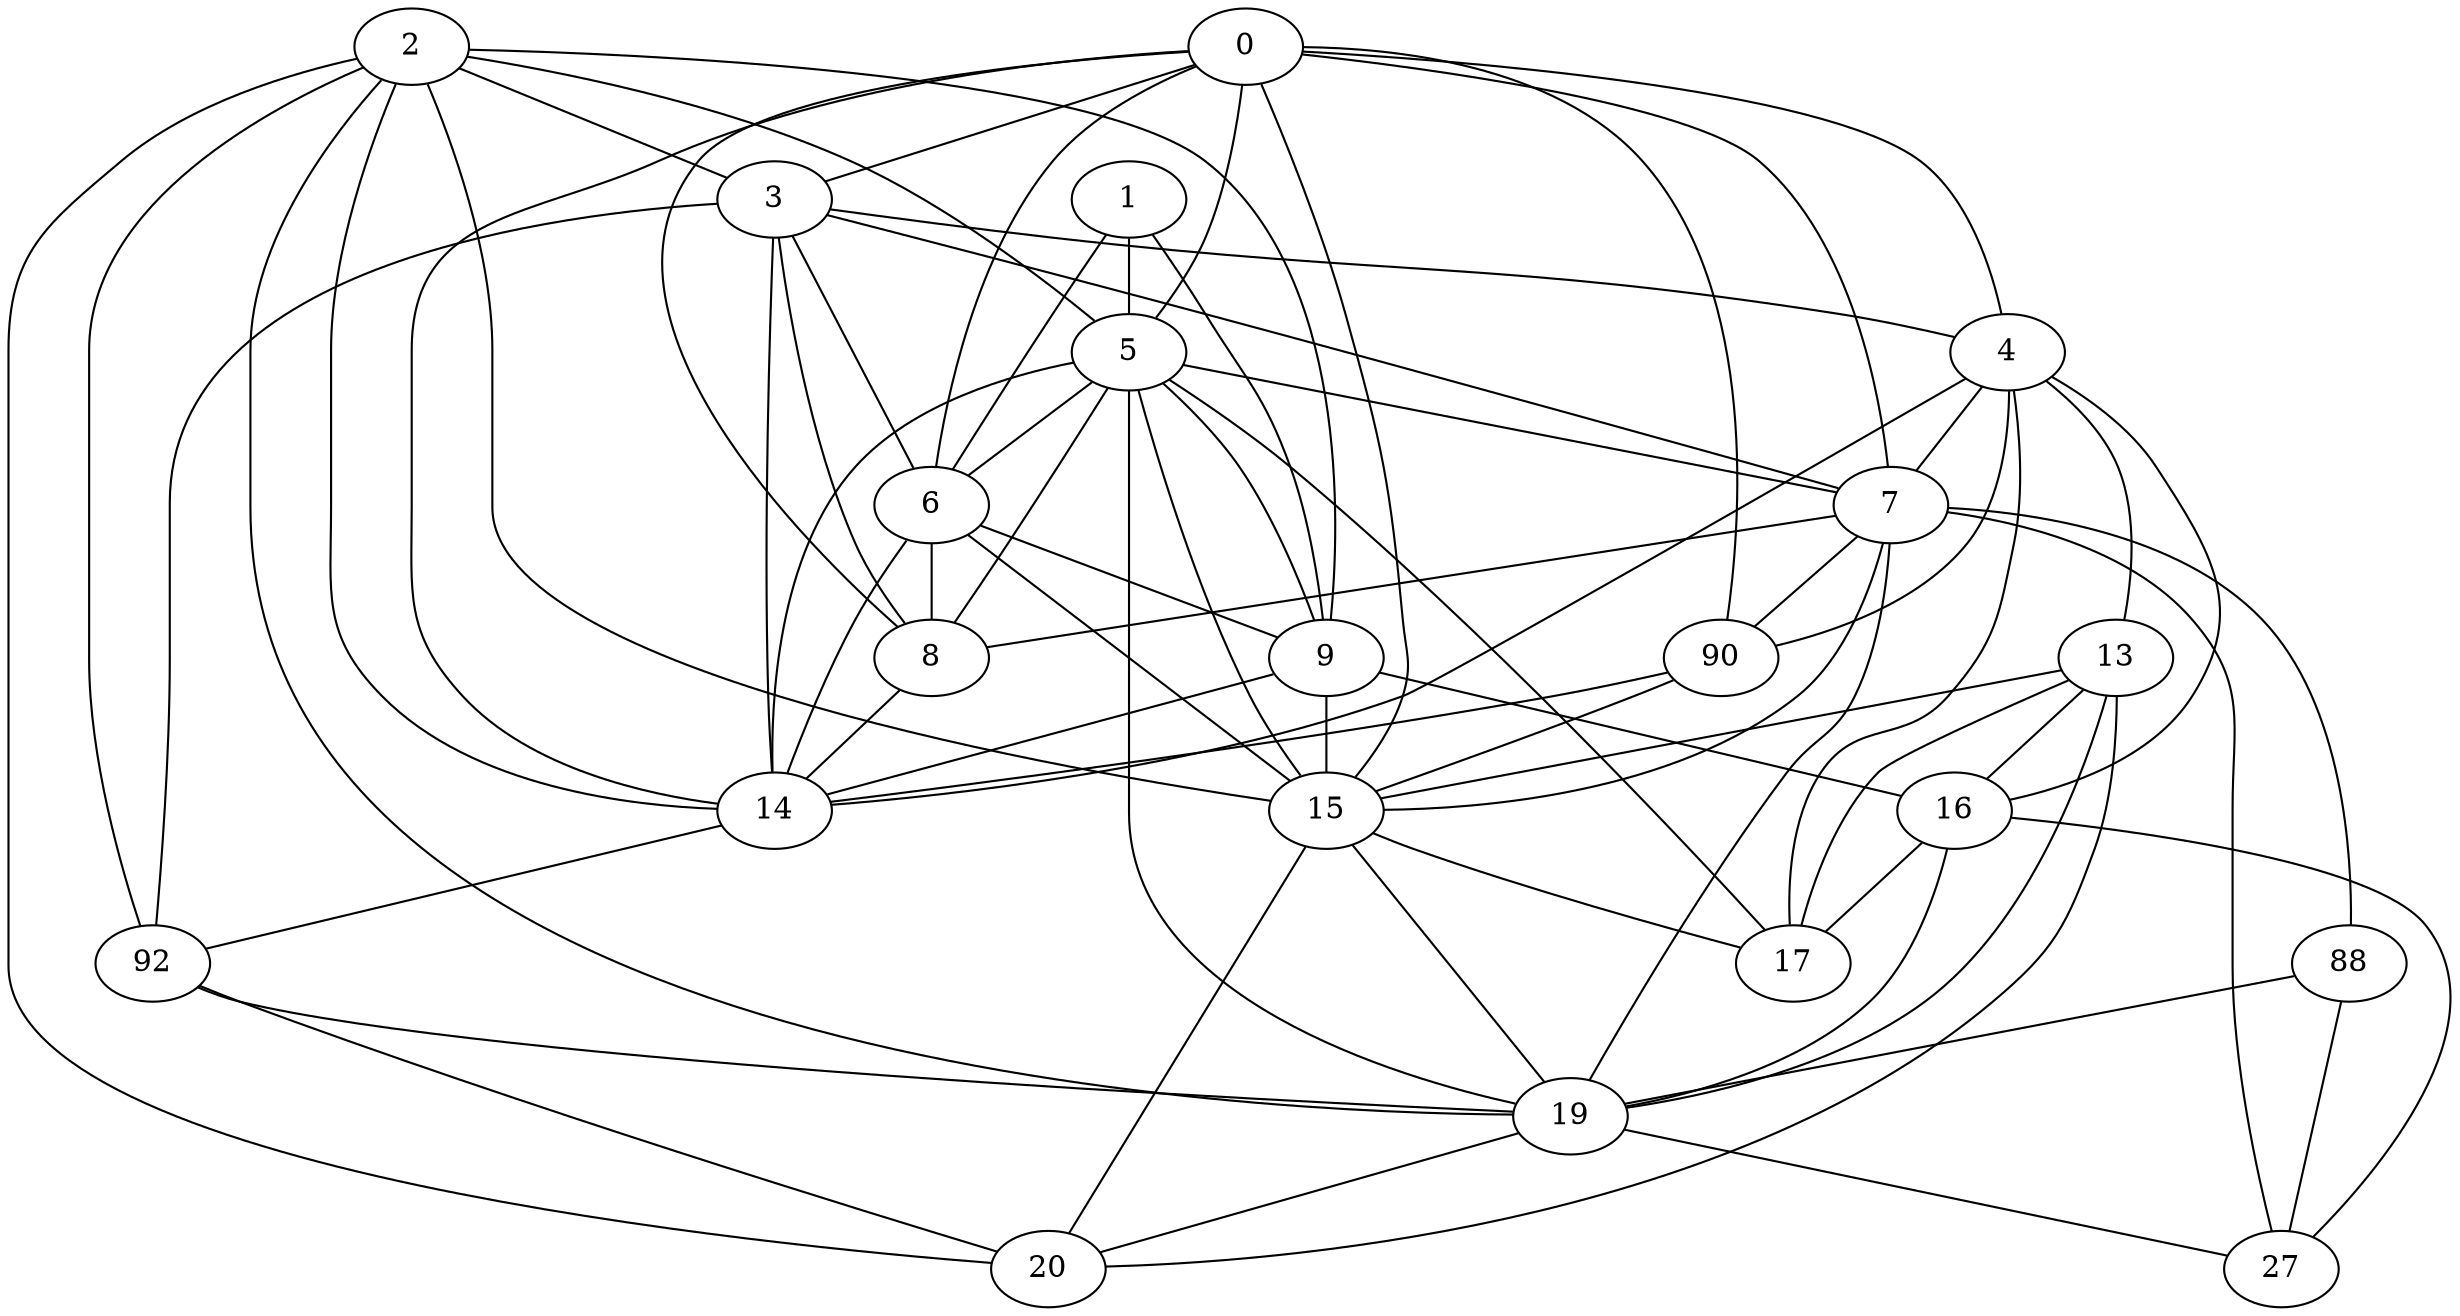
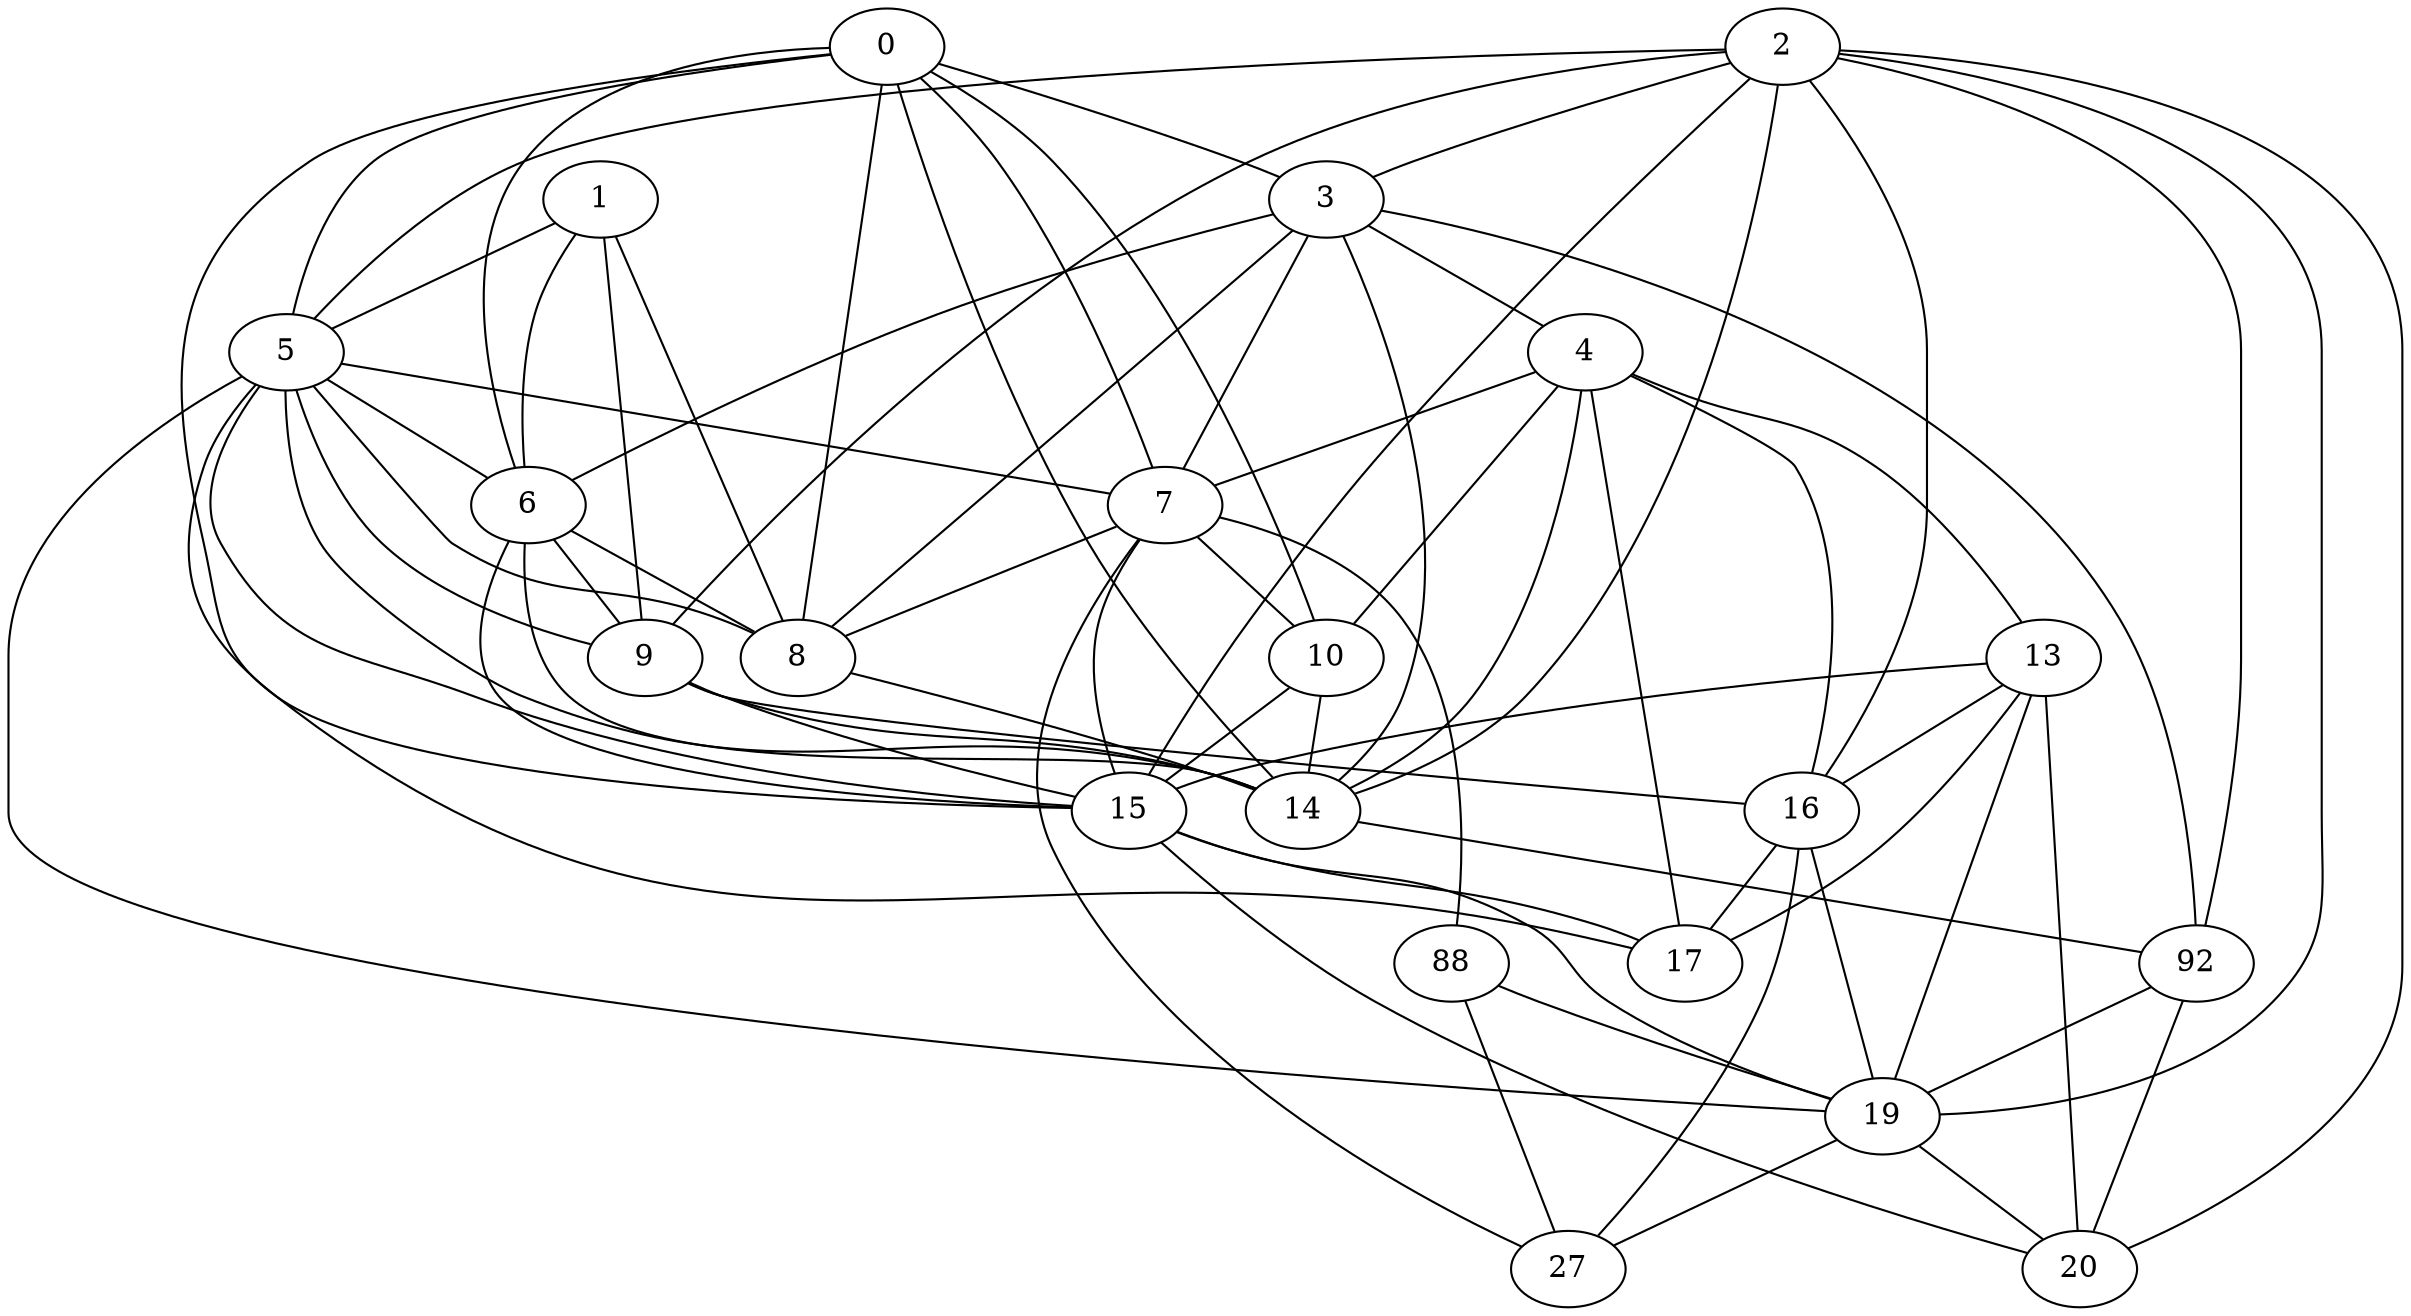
edge "0" -- "4": removed
edge "2" -- "16": added
edge "1" -- "8": added
node "90": label "90" -> "10"
edge "7" -- "19": removed
